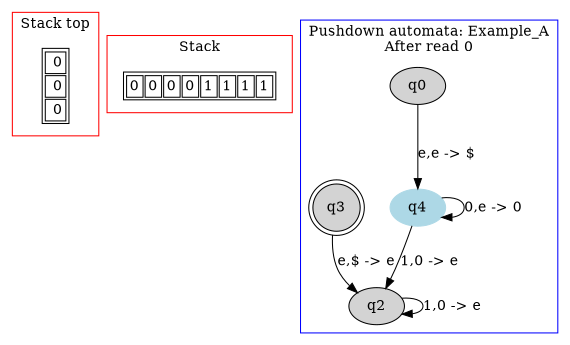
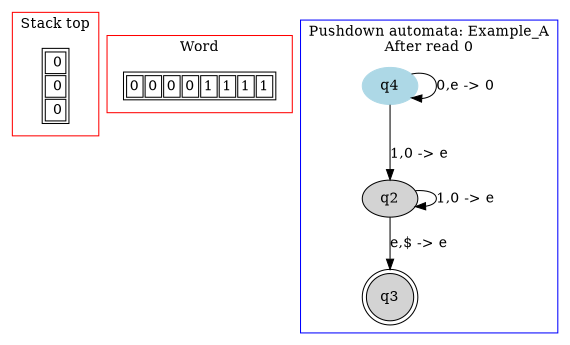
cluster "Stack": label "Stack" -> "Word"
node "q0": removed
edge "q3" -> "q2": reversed
